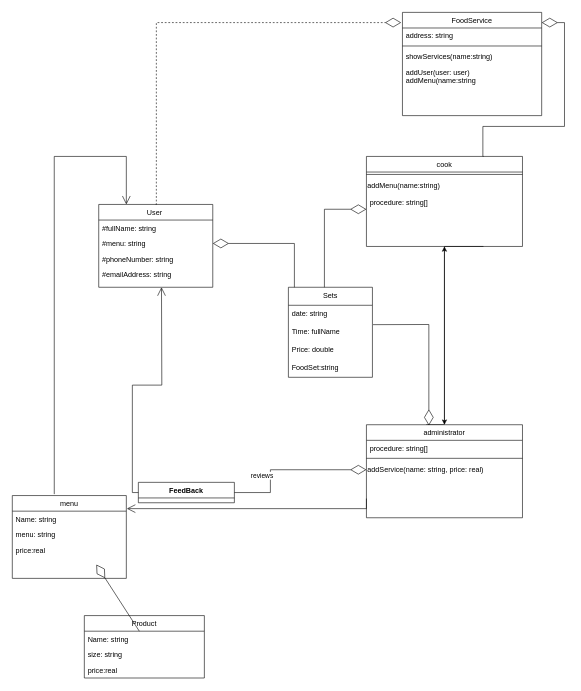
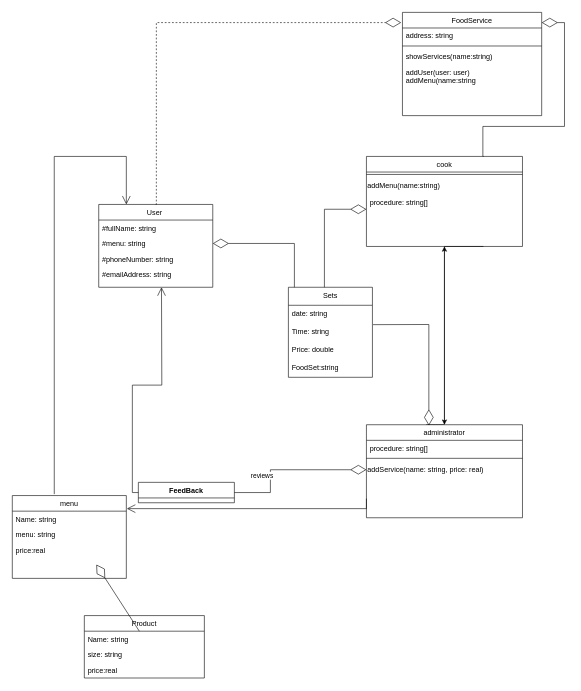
node "Time: fullName": label "Time: fullName" -> "Time: string"
